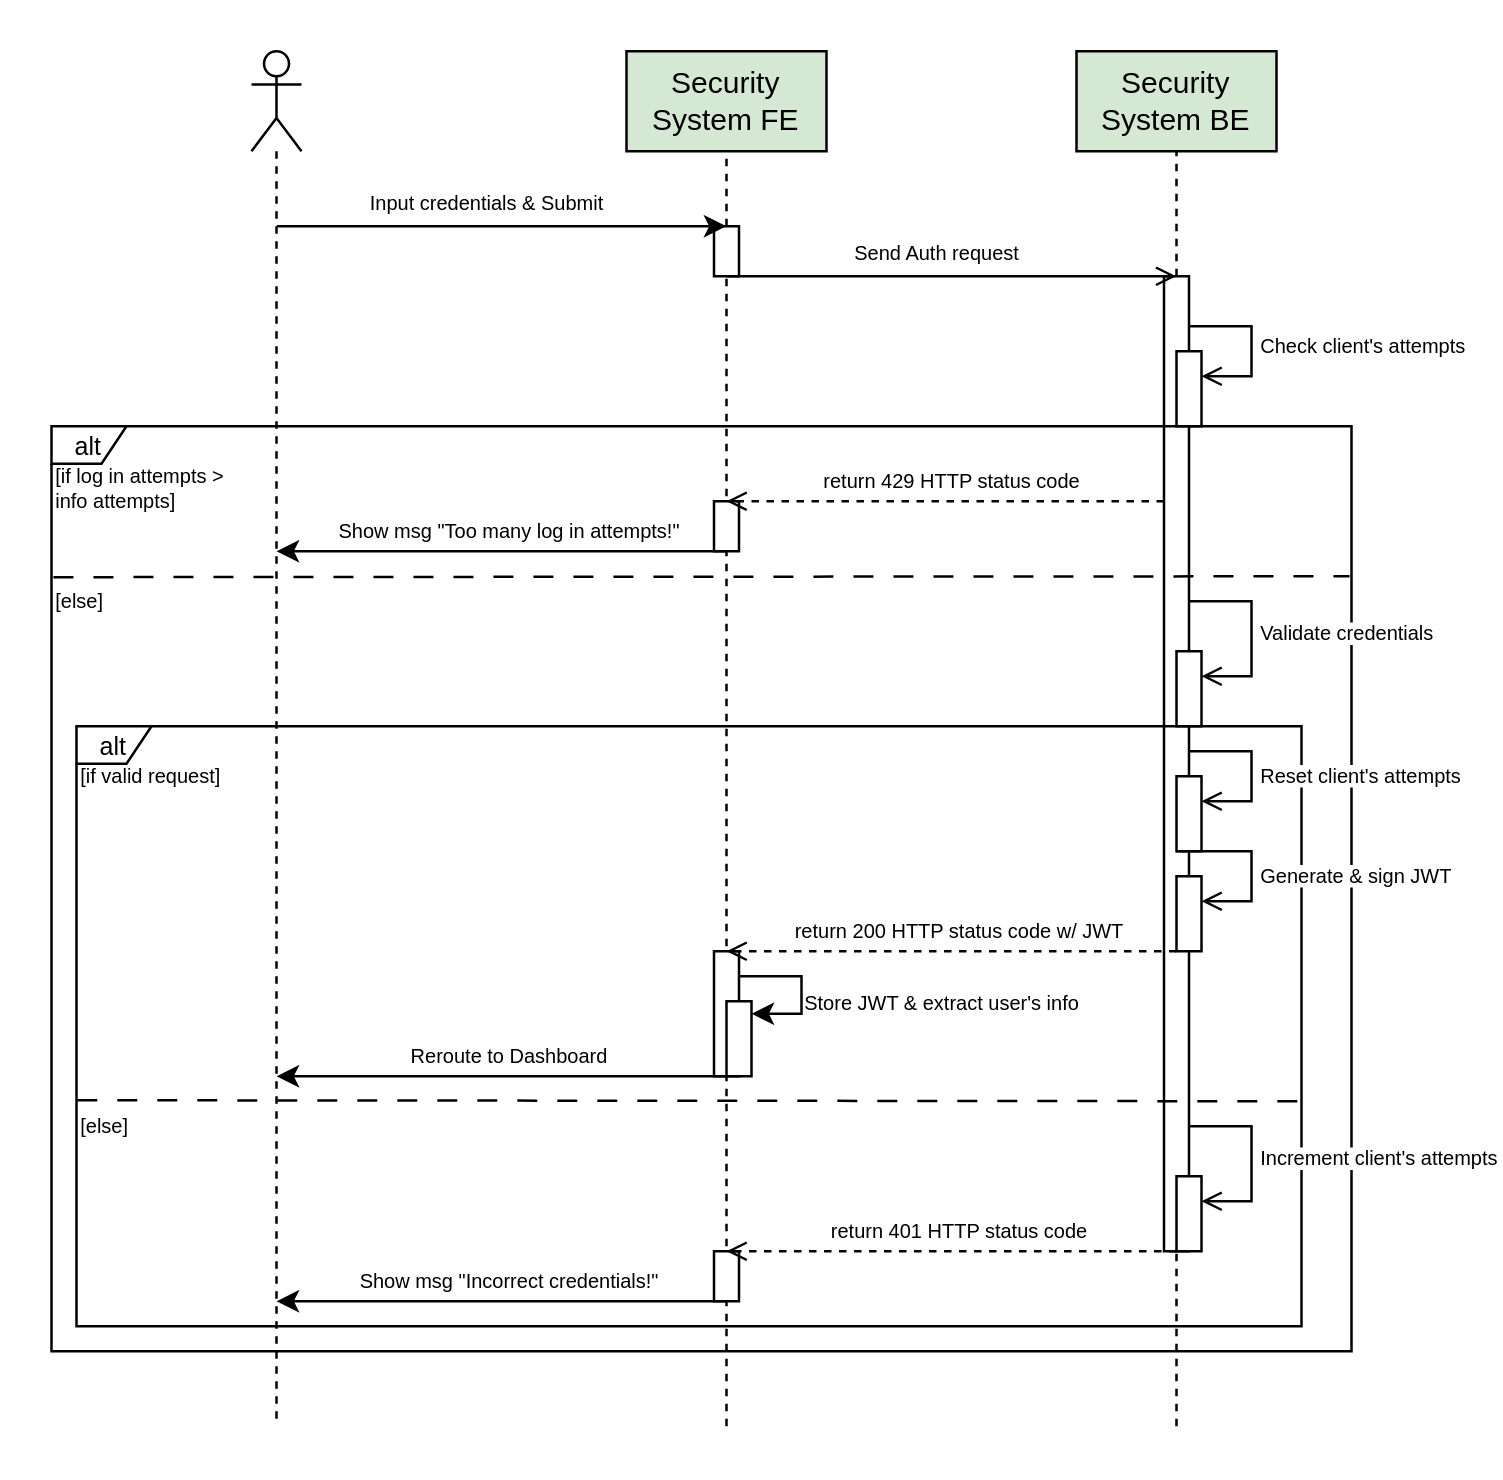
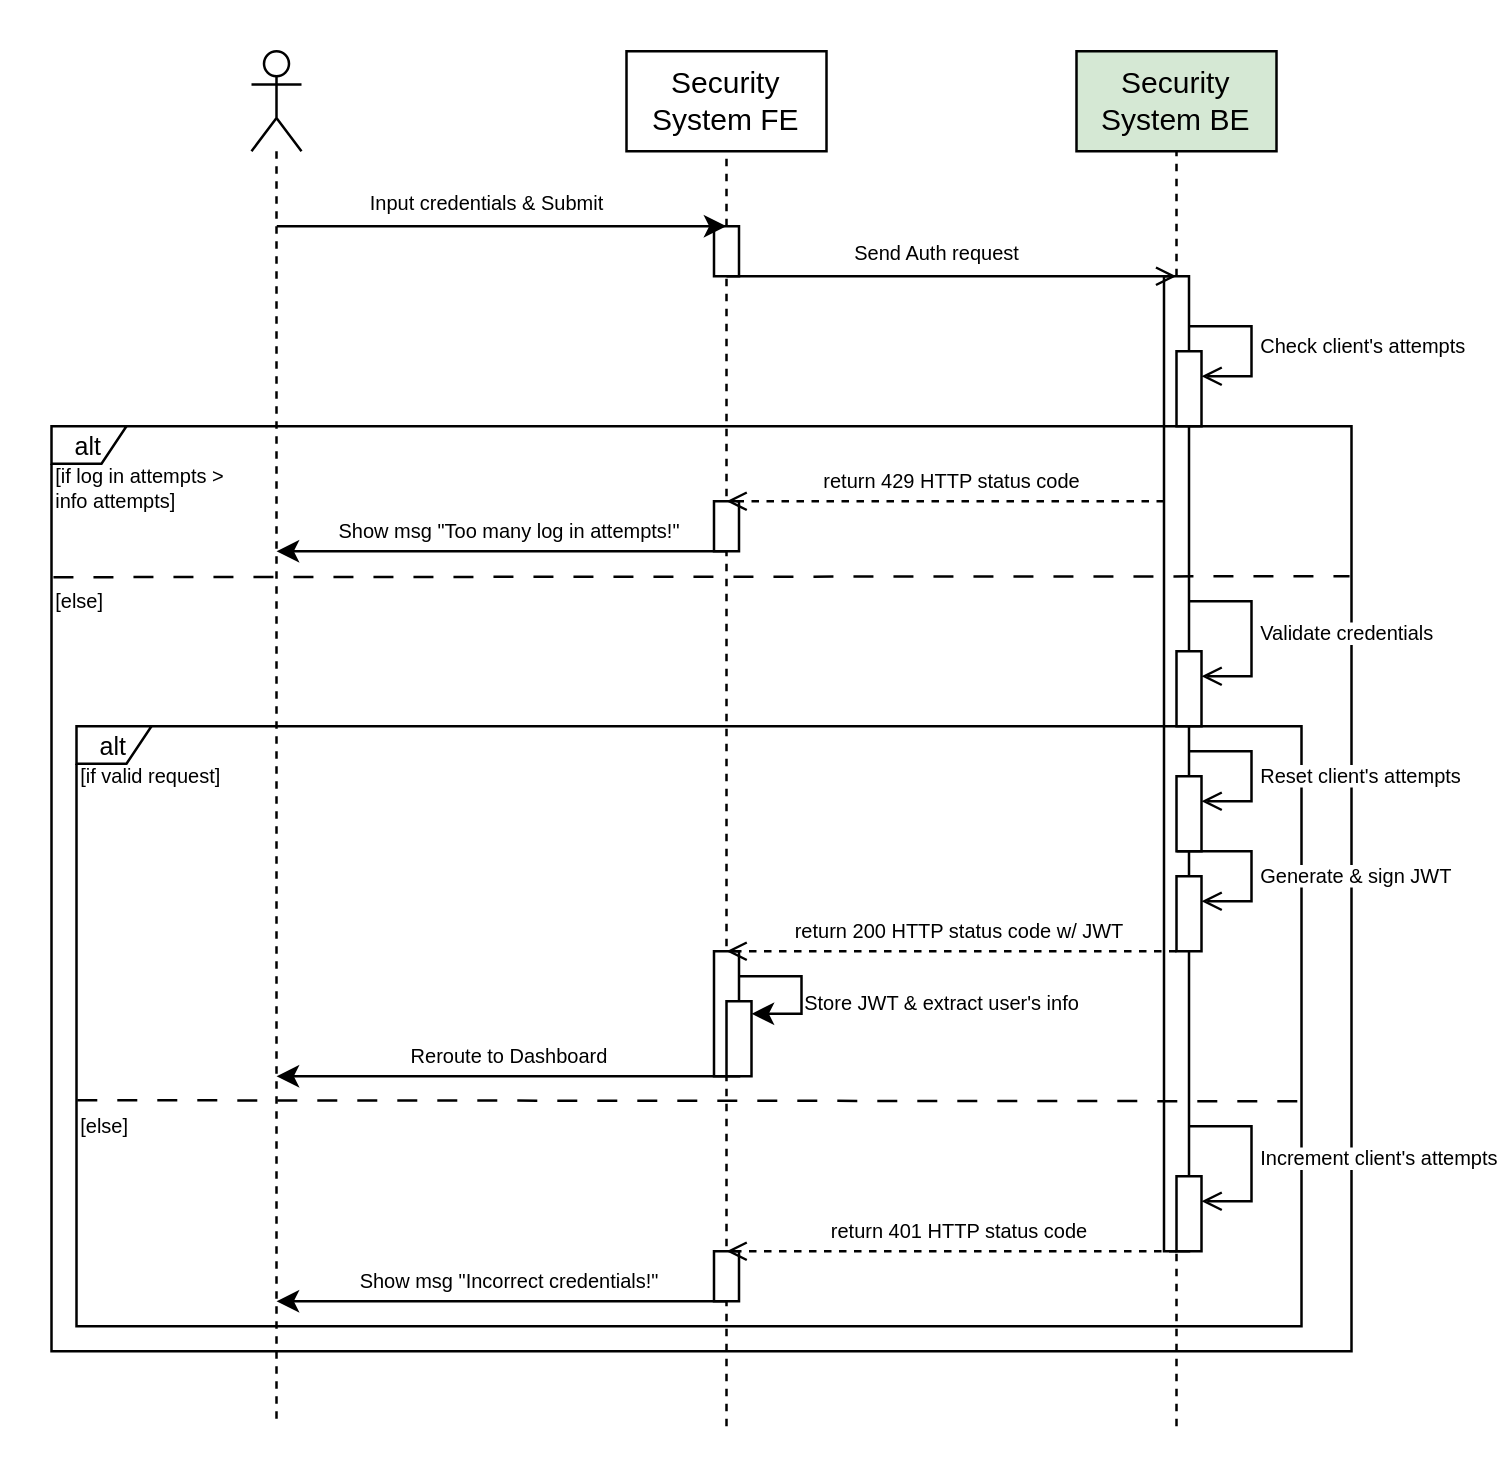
node "Security System FE": fillcolor #d5e8d4 -> #ffffff
